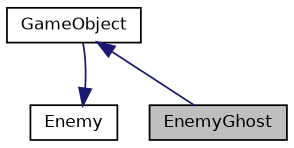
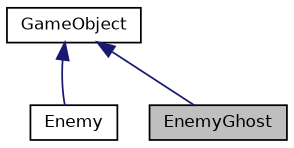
edge "GameObject" -> "Enemy": reversed
